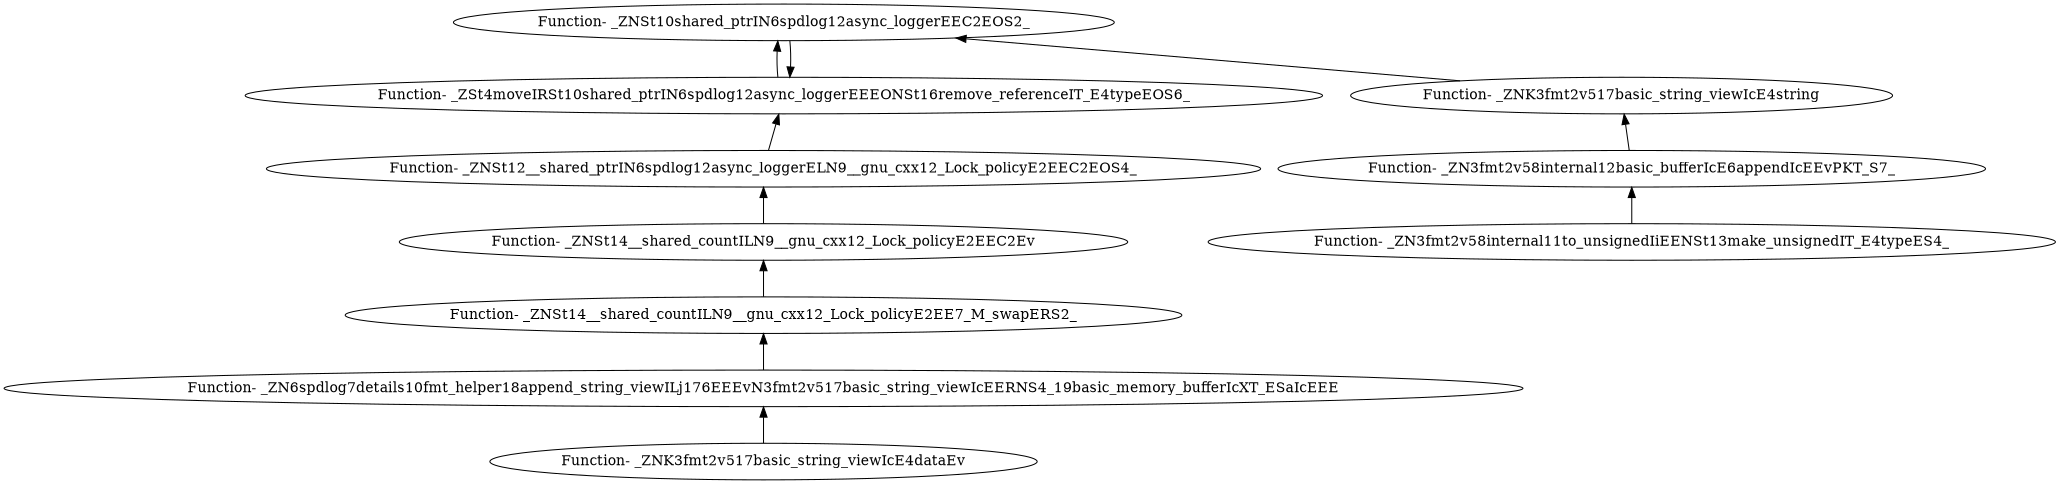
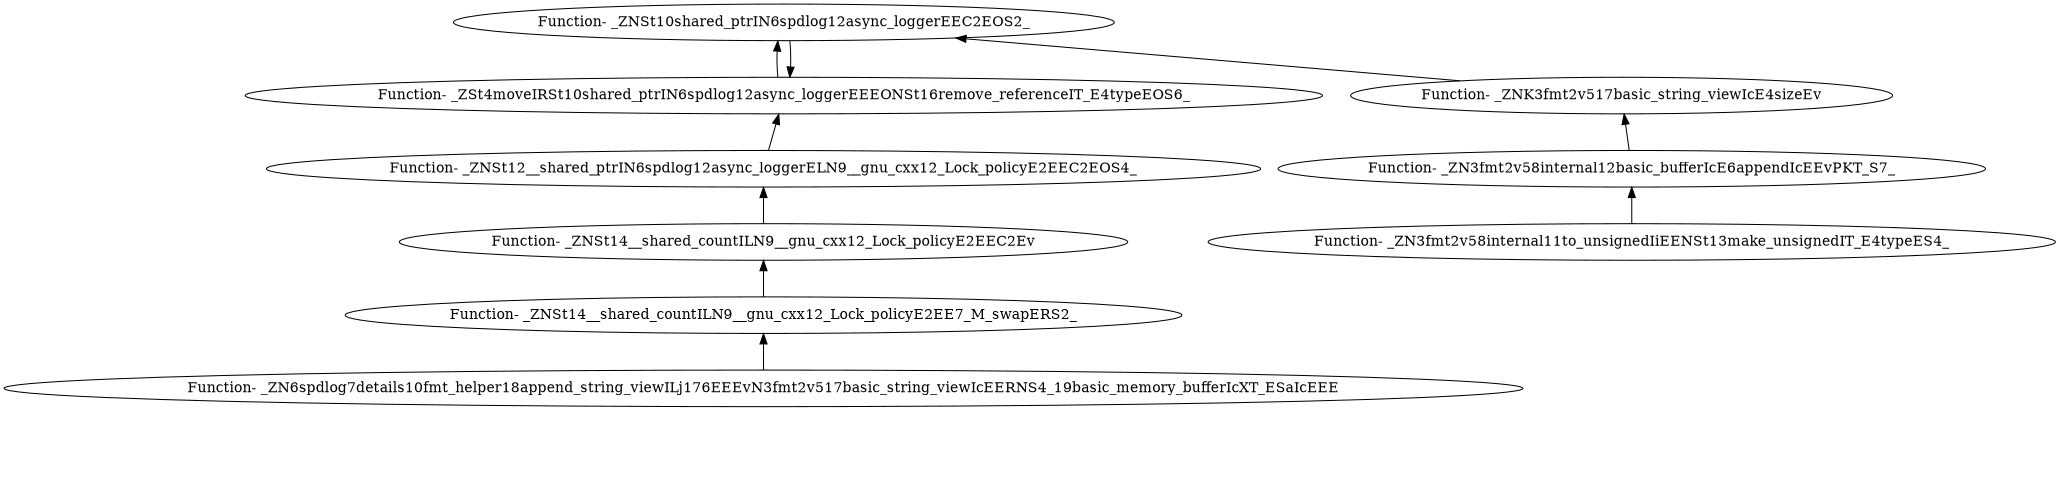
node "Function- _ZNK3fmt2v517basic_string_viewIcE4string": label "Function- _ZNK3fmt2v517basic_string_viewIcE4string" -> "Function- _ZNK3fmt2v517basic_string_viewIcE4sizeEv"
node "Function- _ZNK3fmt2v517basic_string_viewIcE4dataEv": removed
